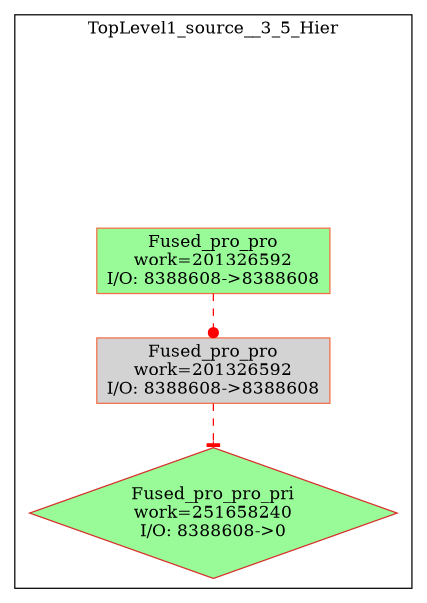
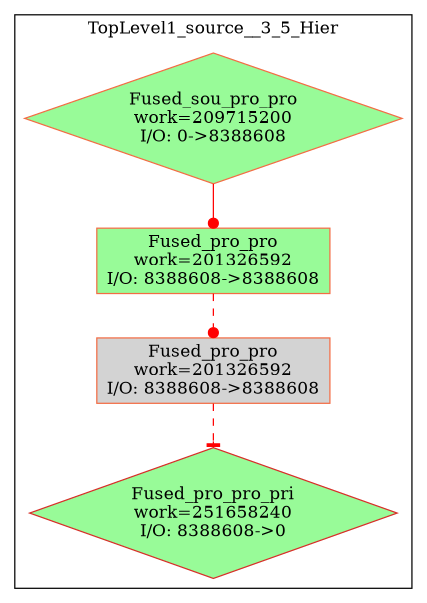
node "Fused_sou_pro_pro work=209715200 I/O: 0->8388608": added
